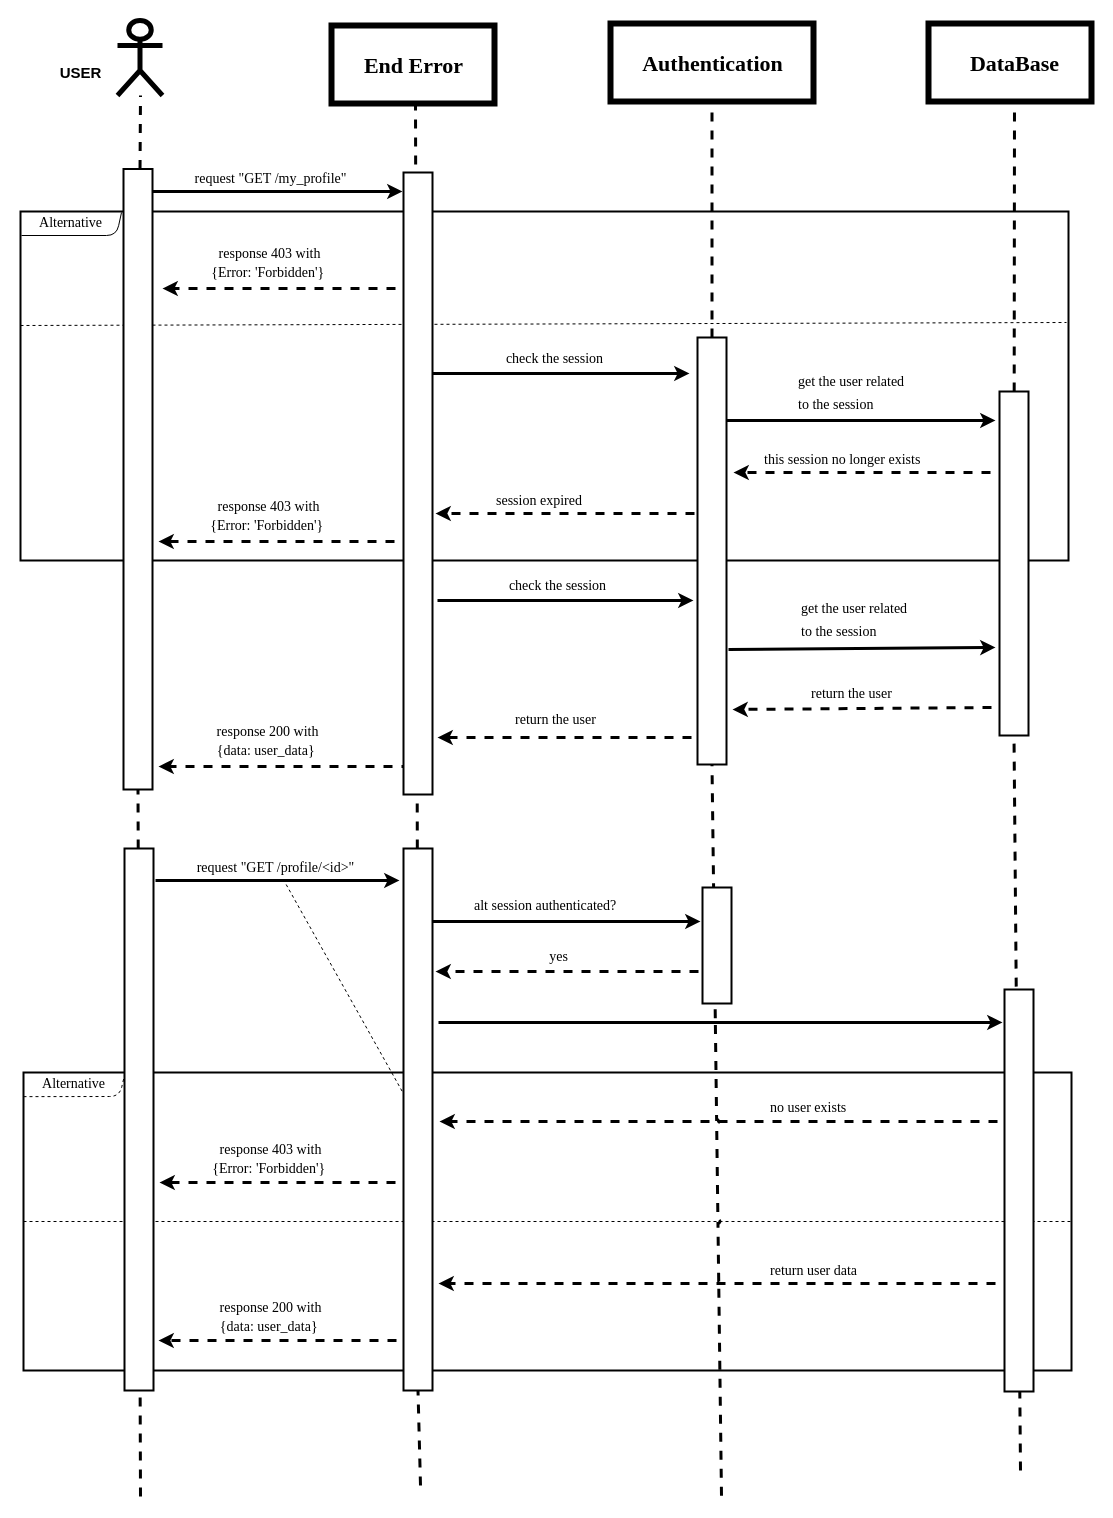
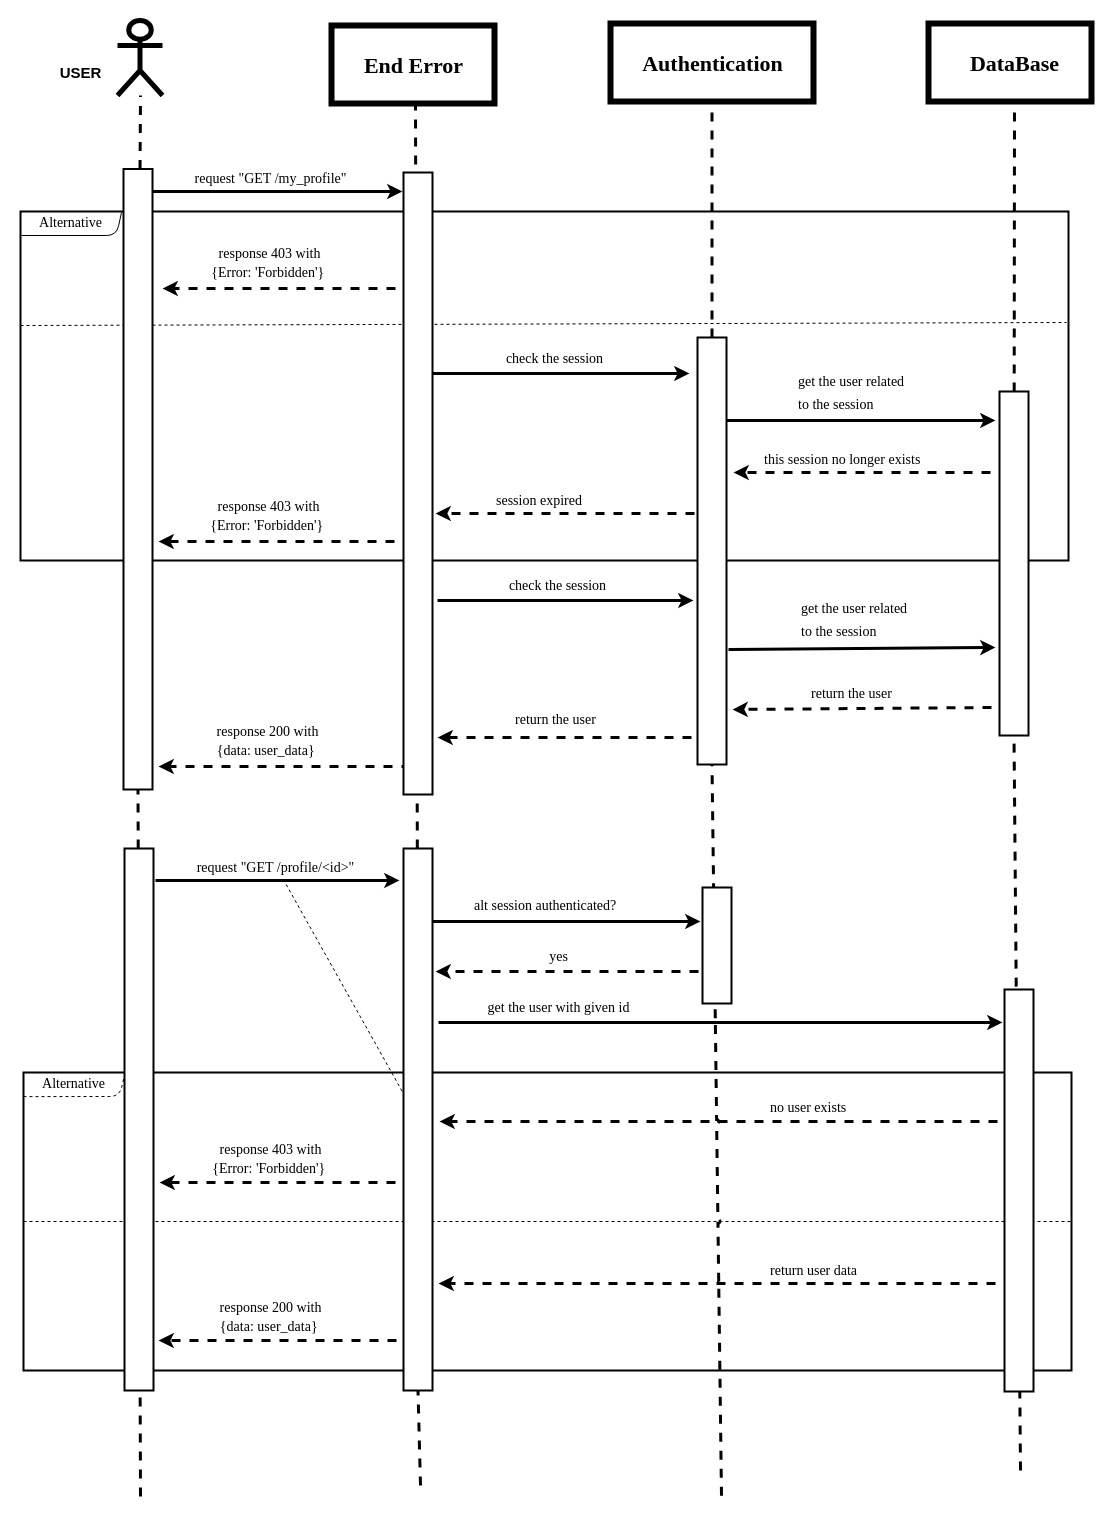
node "get the user with given id": added
